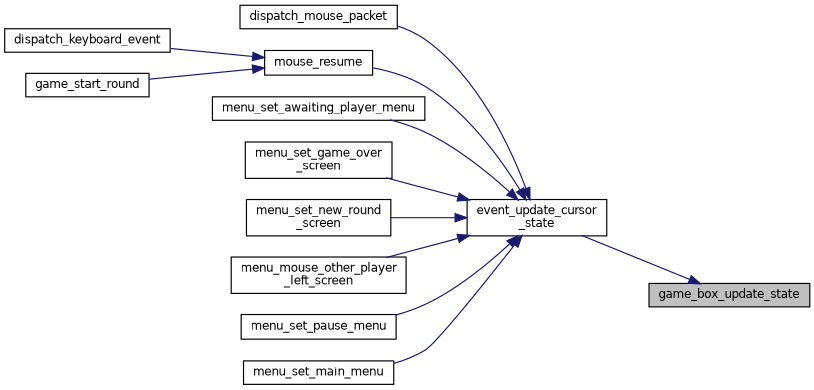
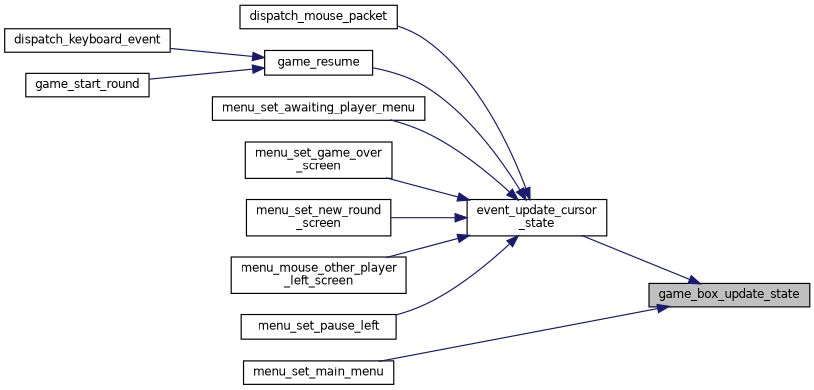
node "mouse_resume": label "mouse_resume" -> "game_resume"
edge "menu_set_main_menu" -> "event_update_cursor _state": now "menu_set_main_menu" -> "game_box_update_state"
node "menu_set_pause_menu": label "menu_set_pause_menu" -> "menu_set_pause_left"
